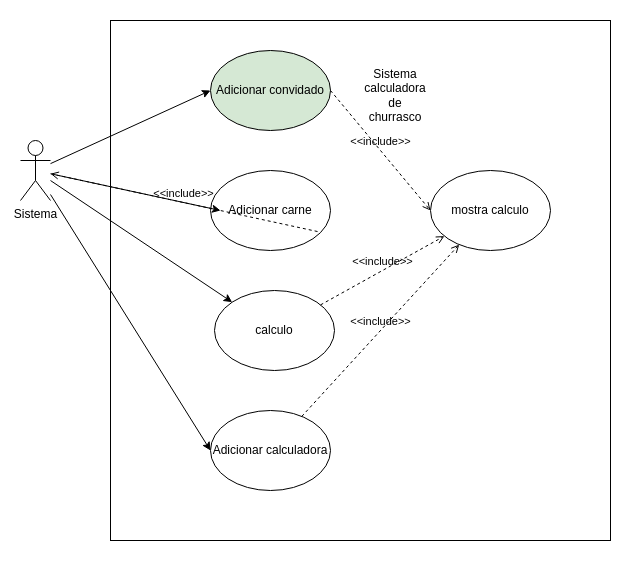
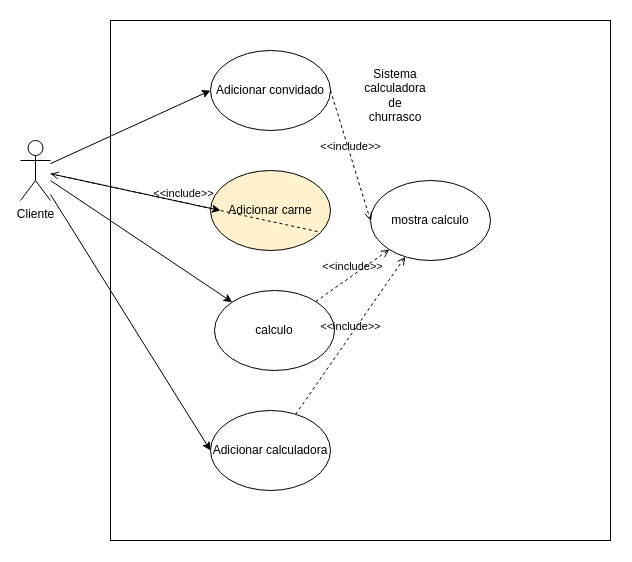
node "Adicionar convidado": fillcolor #d5e8d4 -> #ffffff
node "Adicionar carne": fillcolor #ffffff -> #fff2cc
node "mostra calculo": moved (491, 211) -> (431, 221)
node "Sistema": label "Sistema" -> "Cliente"
